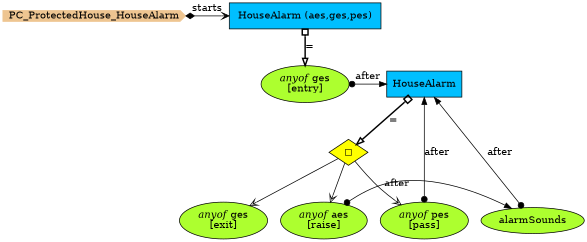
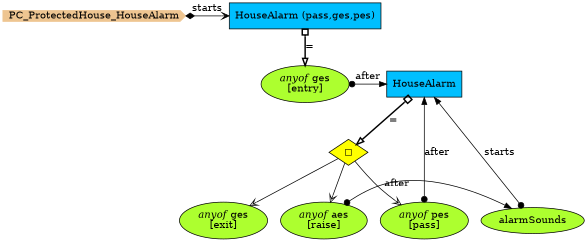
node "HouseAlarm (aes,ges,pes)": label "HouseAlarm (aes,ges,pes)" -> "HouseAlarm (pass,ges,pes)"
edge "HouseAlarm" -- "alarmSounds": label "after" -> "starts"
